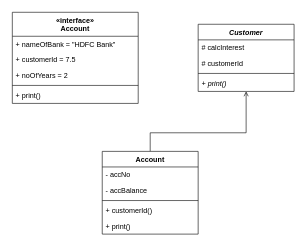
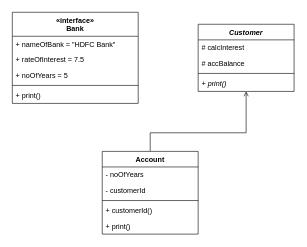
node "«interface» Account": label "«interface» Account" -> "«interface» Bank"
node "+ customerId = 7.5": label "+ customerId = 7.5" -> "+ rateOfInterest = 7.5"
node "# customerId": label "# customerId" -> "# accBalance"
node "+ noOfYears = 2": label "+ noOfYears = 2" -> "+ noOfYears = 5"
node "- accNo": label "- accNo" -> "- noOfYears"
node "- accBalance": label "- accBalance" -> "- customerId"
